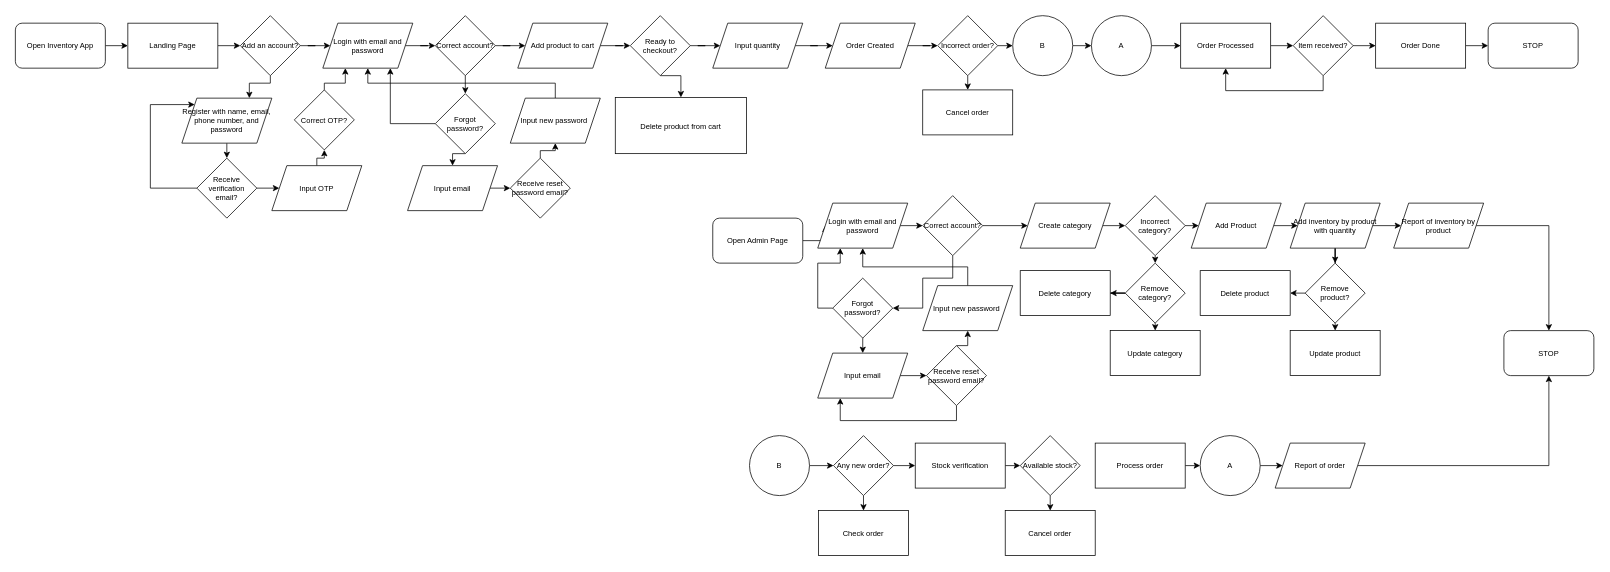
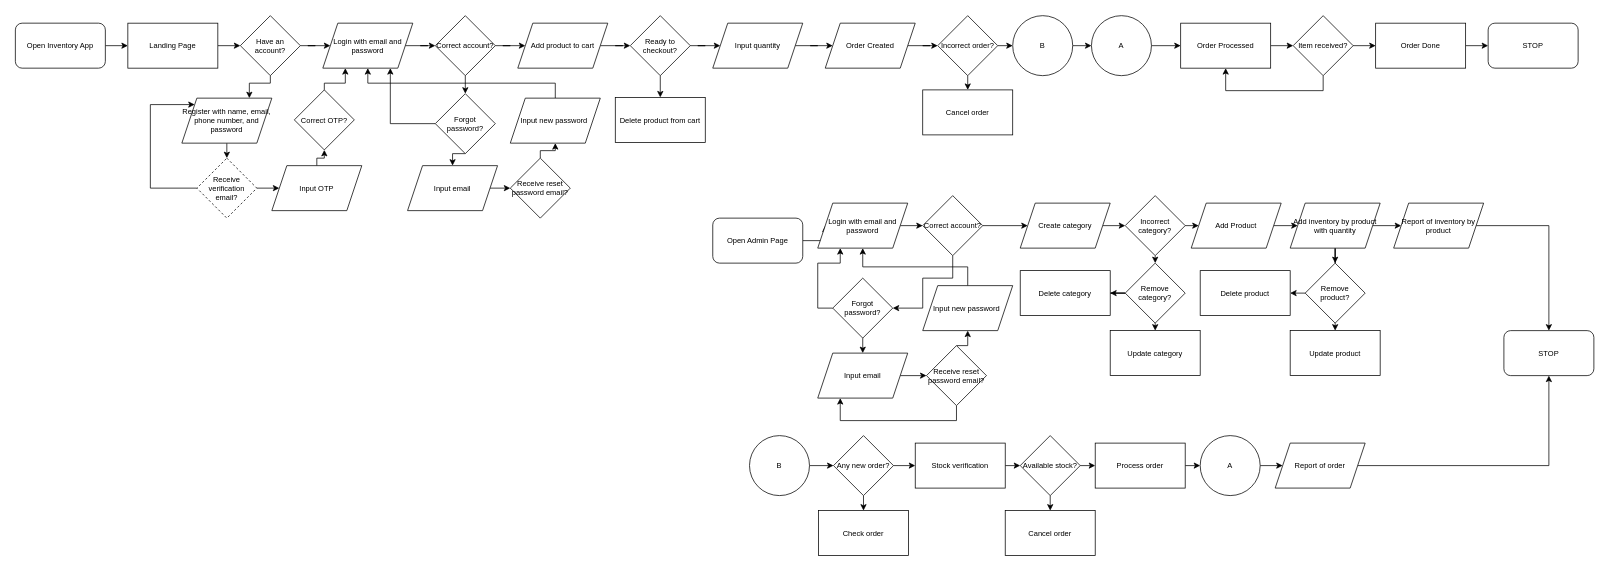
node "Add an account?": label "Add an account?" -> "Have an account?"
node "Delete product from cart": size 131x56 -> 90x45
node "Receive verification email?": style solid -> dashed
edge "Available stock?" -> "Process order": added
